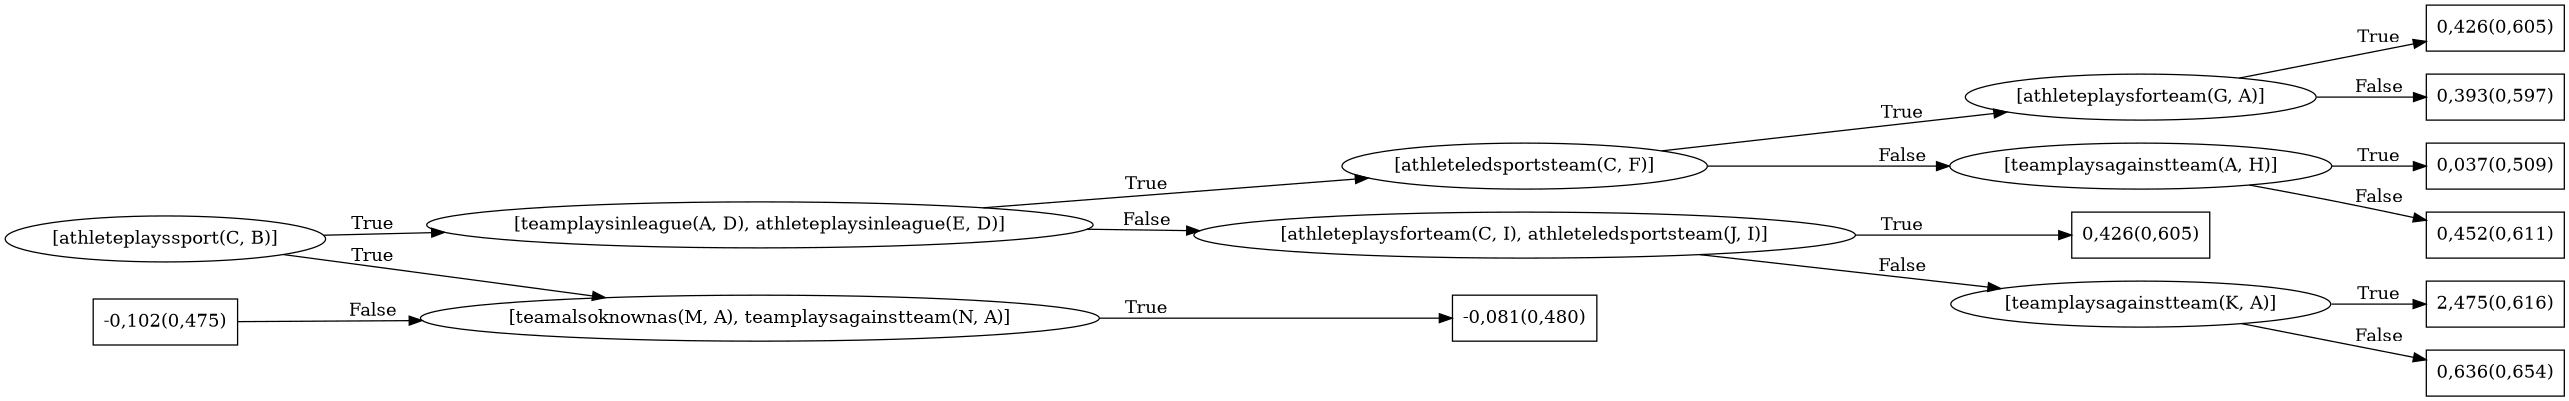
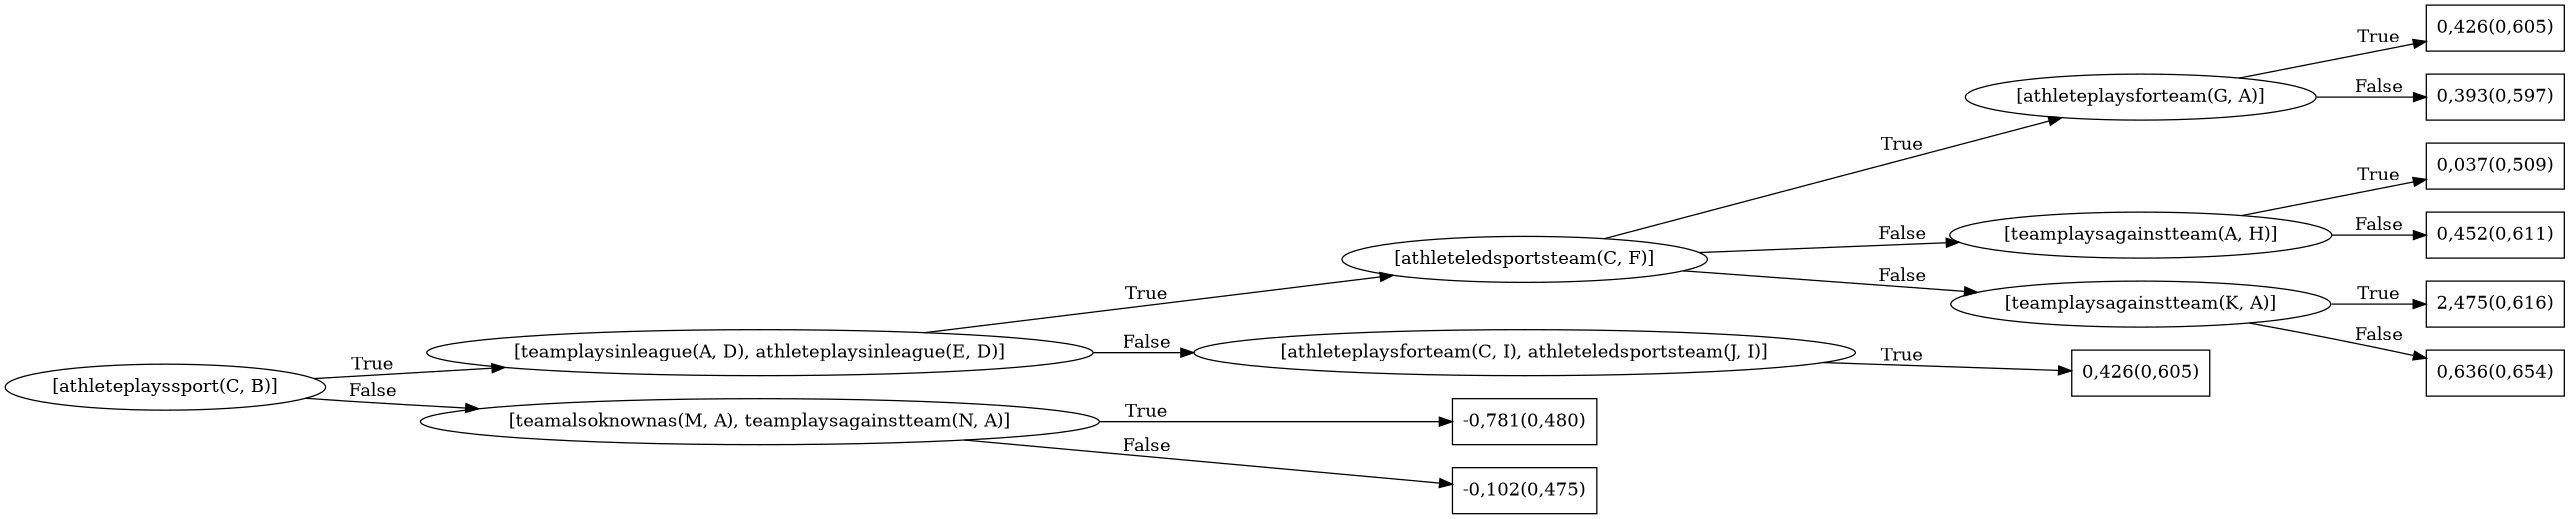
edge "[athleteplayssport(C, B)]" -> "[teamalsoknownas(M, A), teamplaysagainstteam(N, A)]": label "True" -> "False"
edge "[athleteplaysforteam(C, I), athleteledsportsteam(J, I)]" -> "[teamplaysagainstteam(K, A)]": now "[athleteledsportsteam(C, F)]" -> "[teamplaysagainstteam(K, A)]"
node "-0,081(0,480)": label "-0,081(0,480)" -> "-0,781(0,480)"
edge "-0,102(0,475)" -> "[teamalsoknownas(M, A), teamplaysagainstteam(N, A)]": reversed
